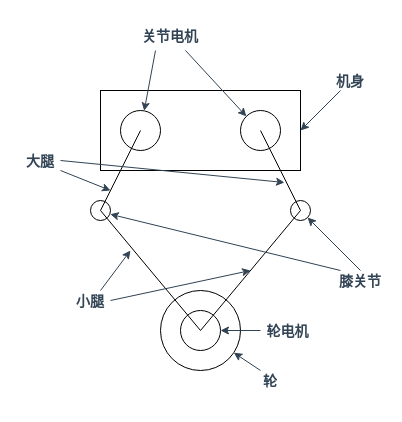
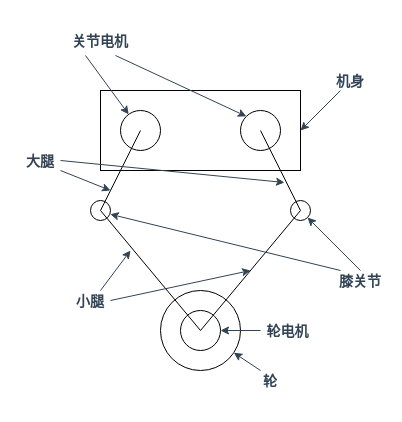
node "关节电机": moved (171, 36) -> (101, 41)
